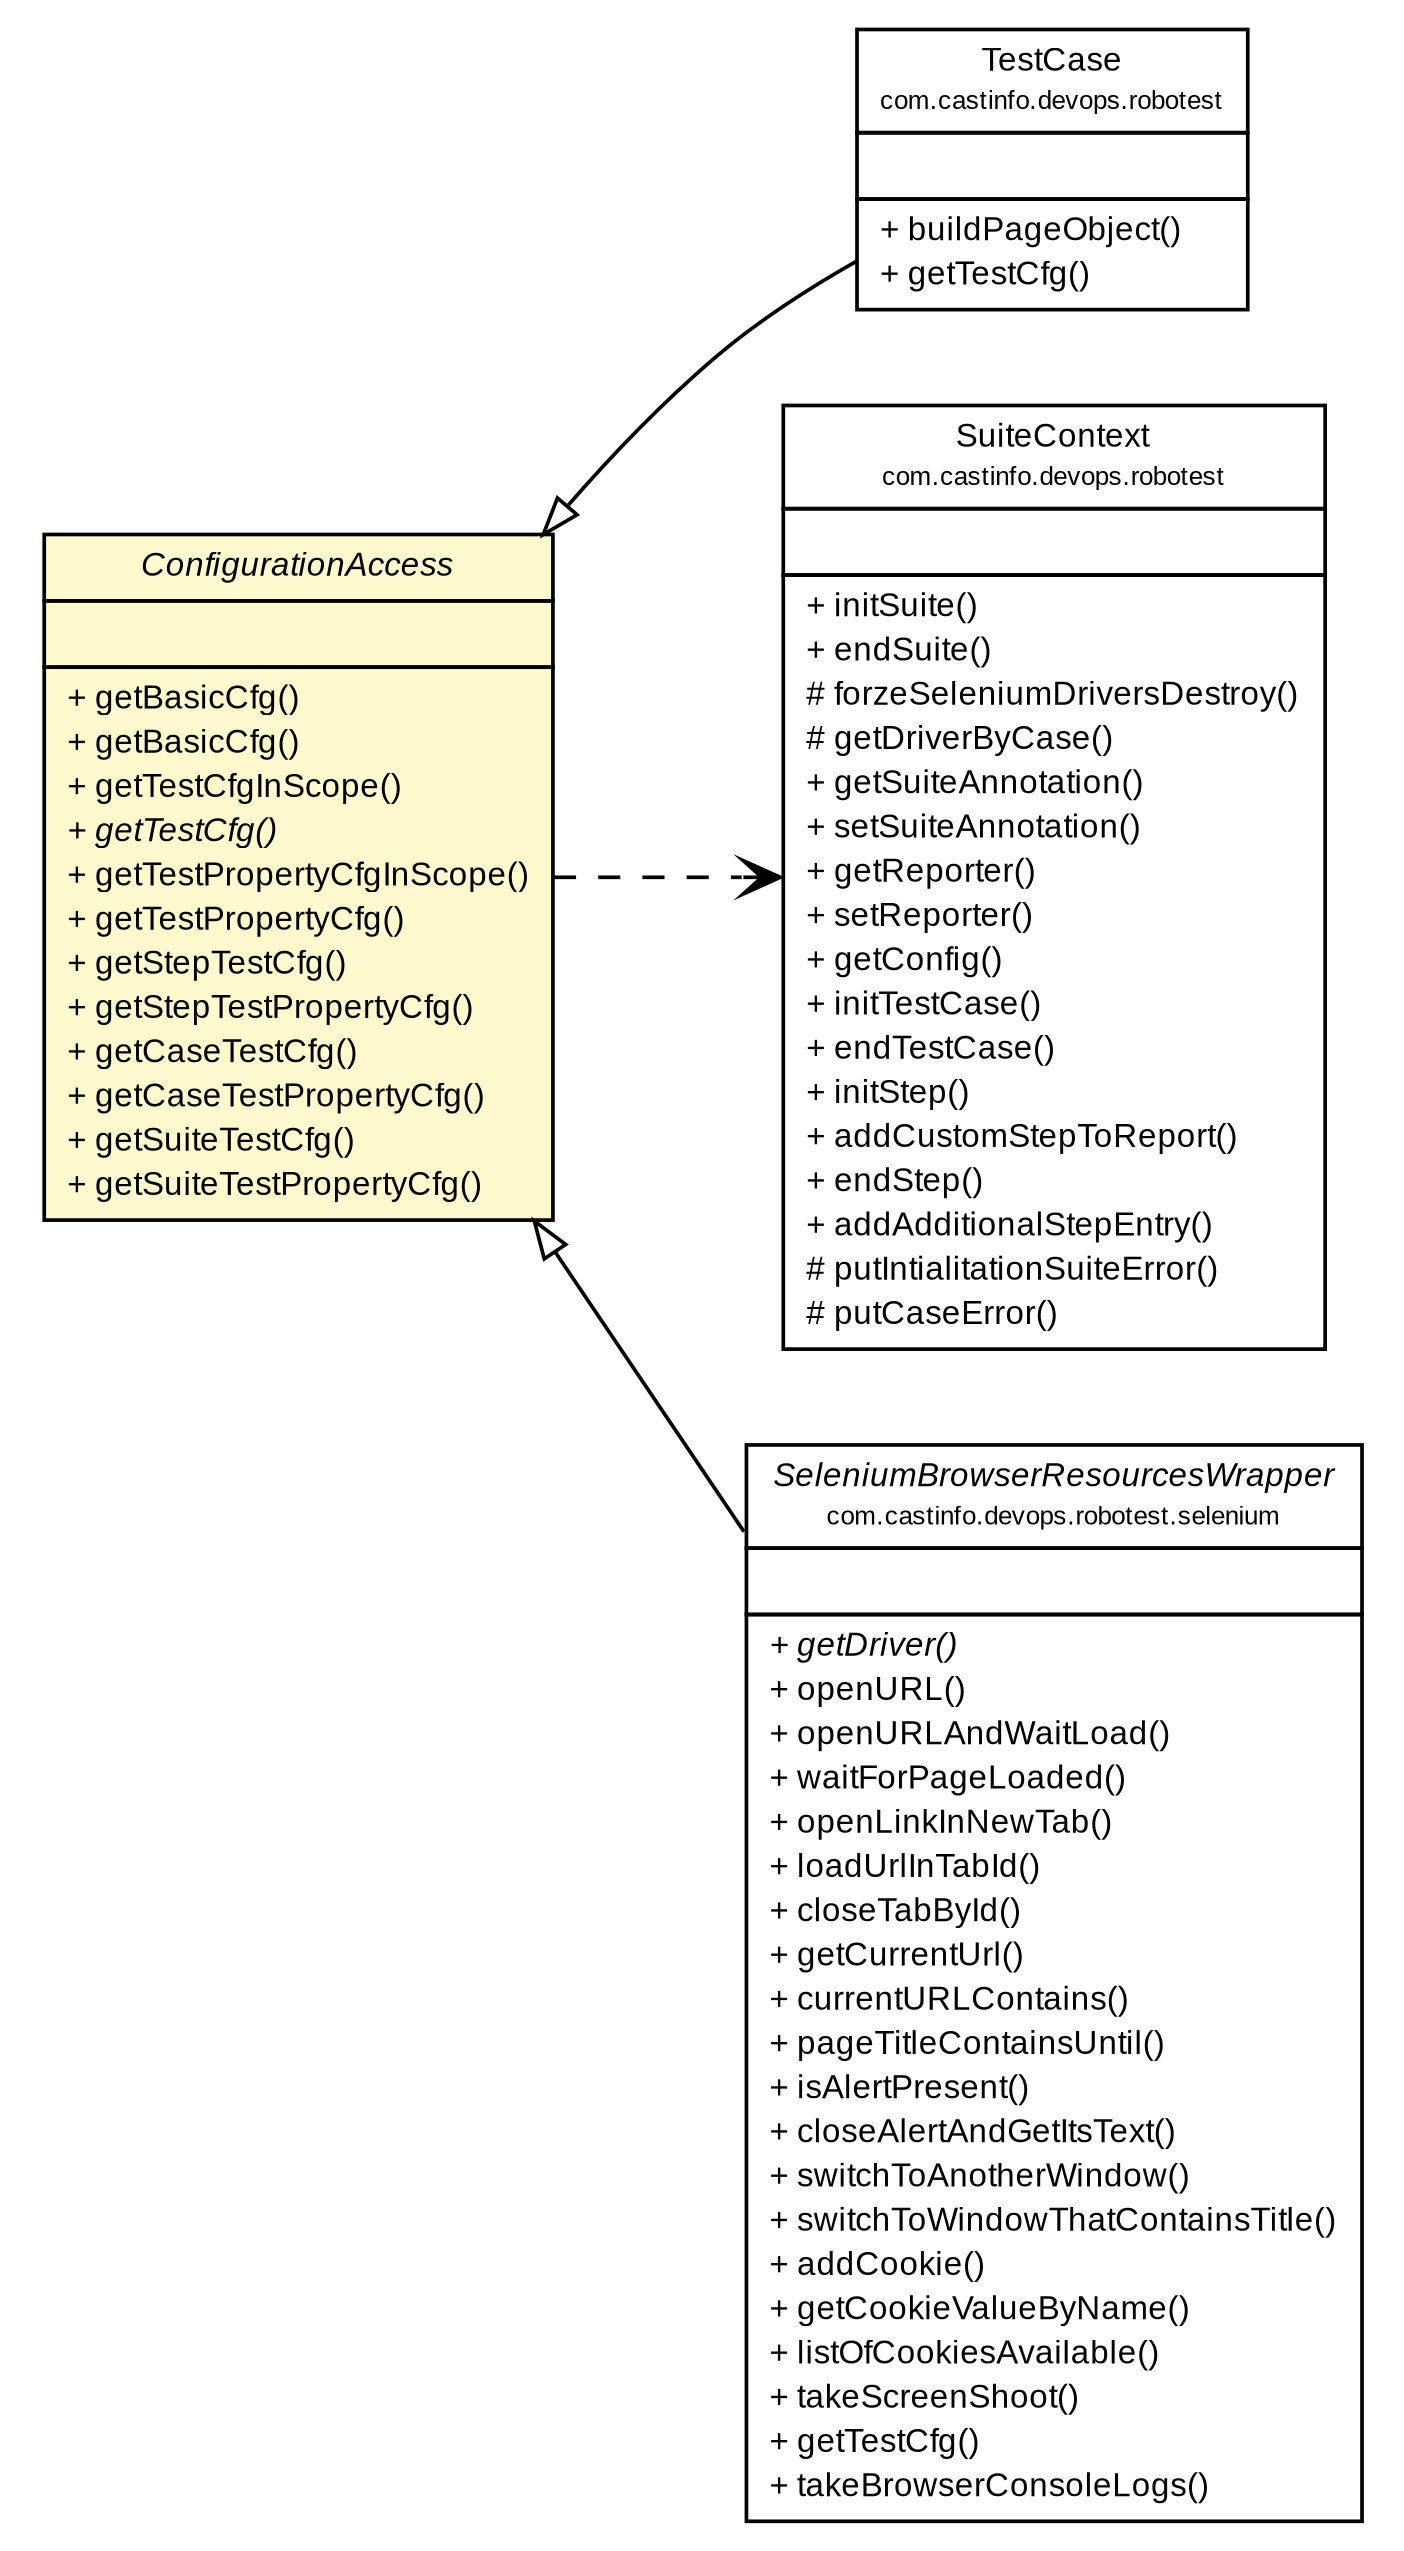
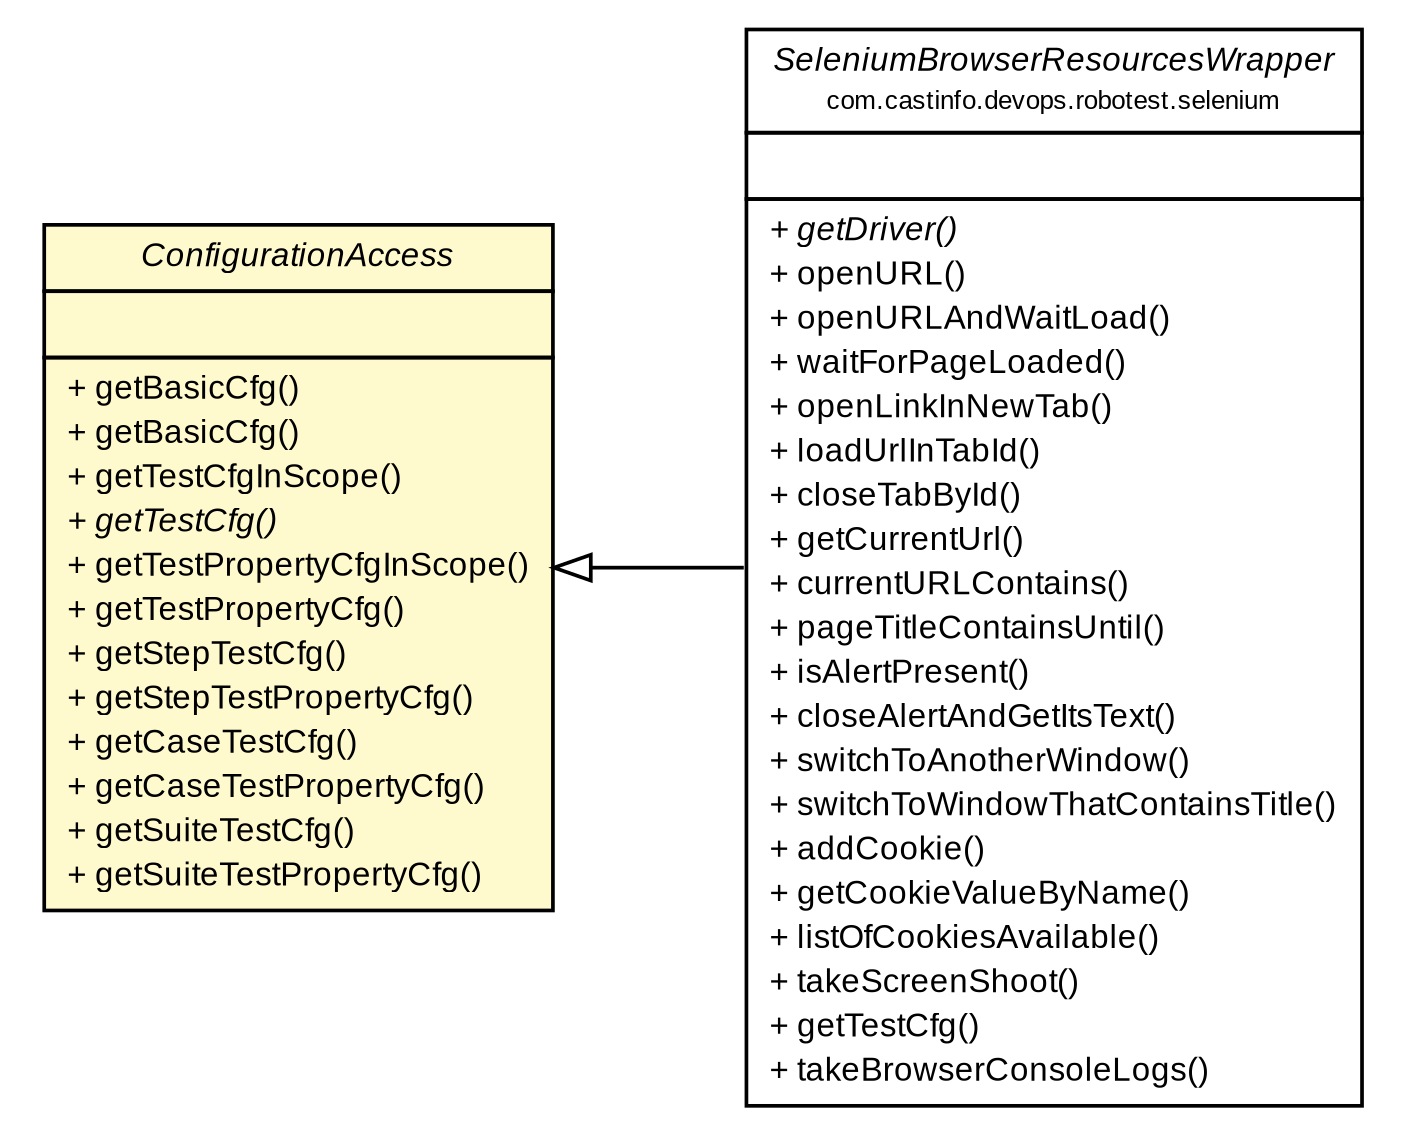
node "TestCase": removed
node "SuiteContext": removed
